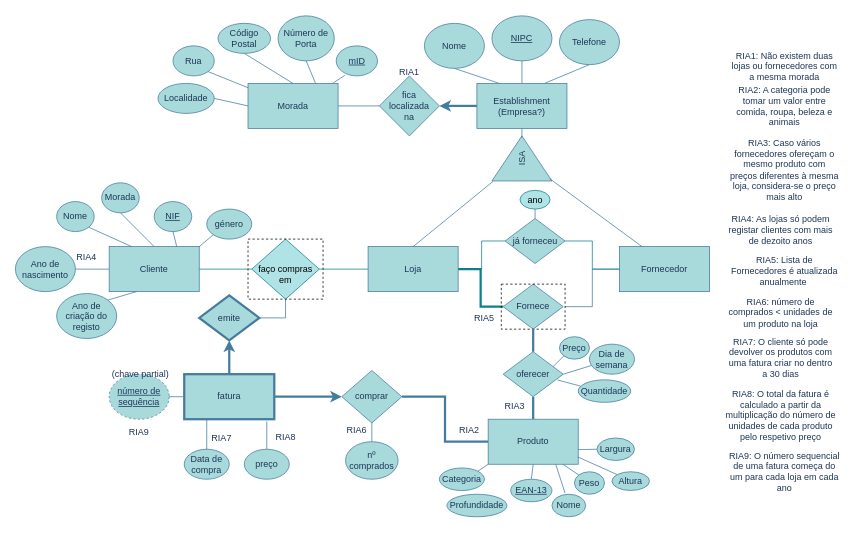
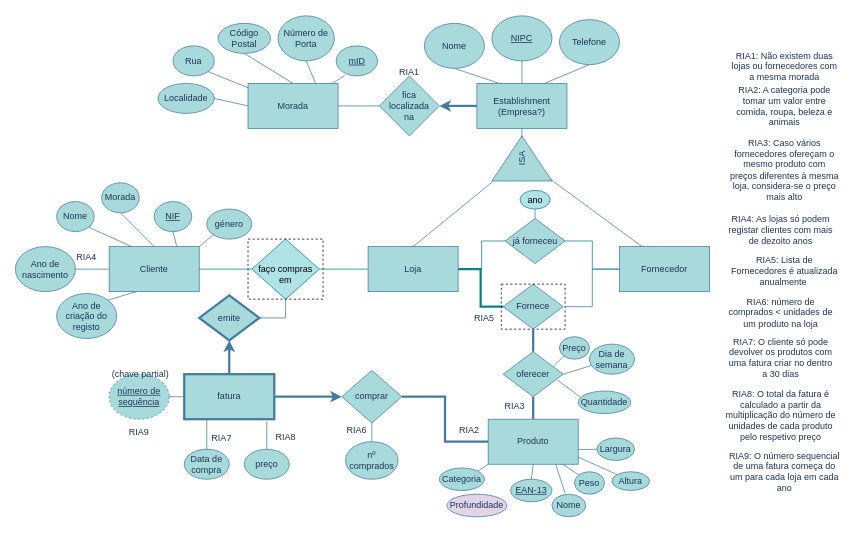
node "Quantidade": moved (604, 391) -> (604, 402)
node "Profundidade": fillcolor #a8dadc -> #e1d5e7
